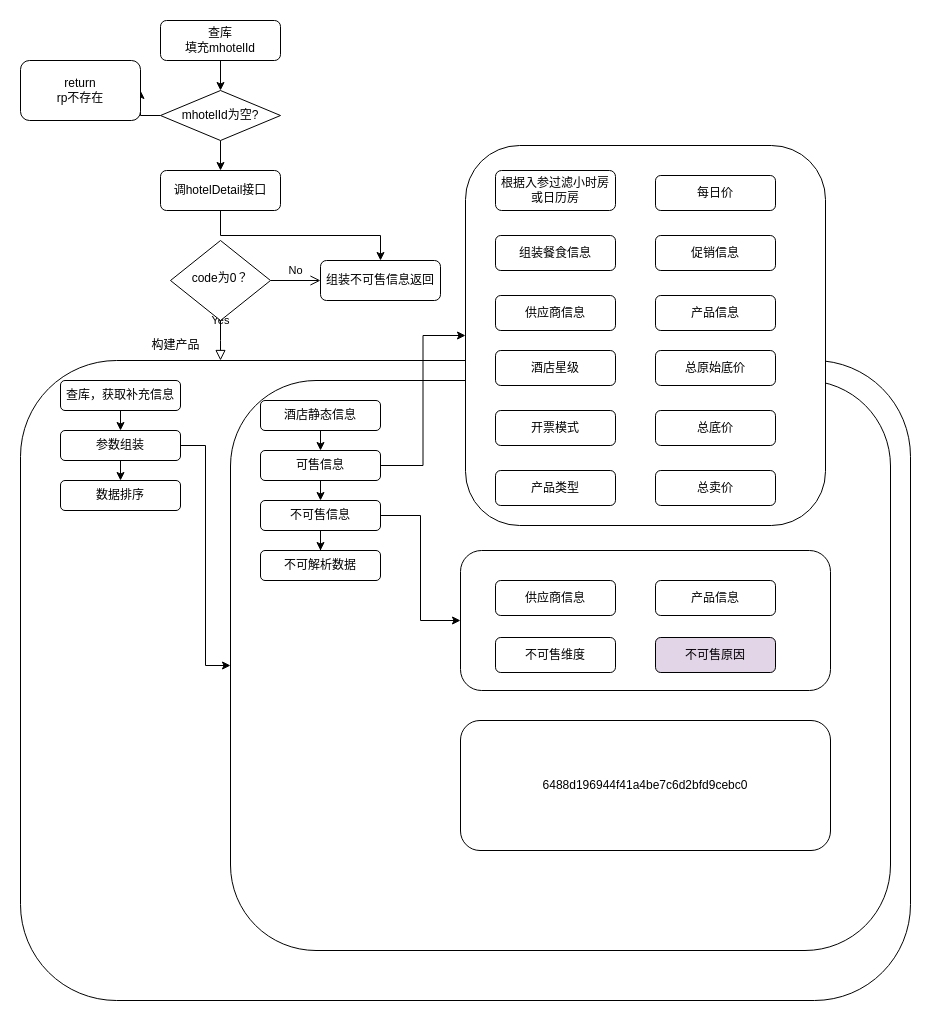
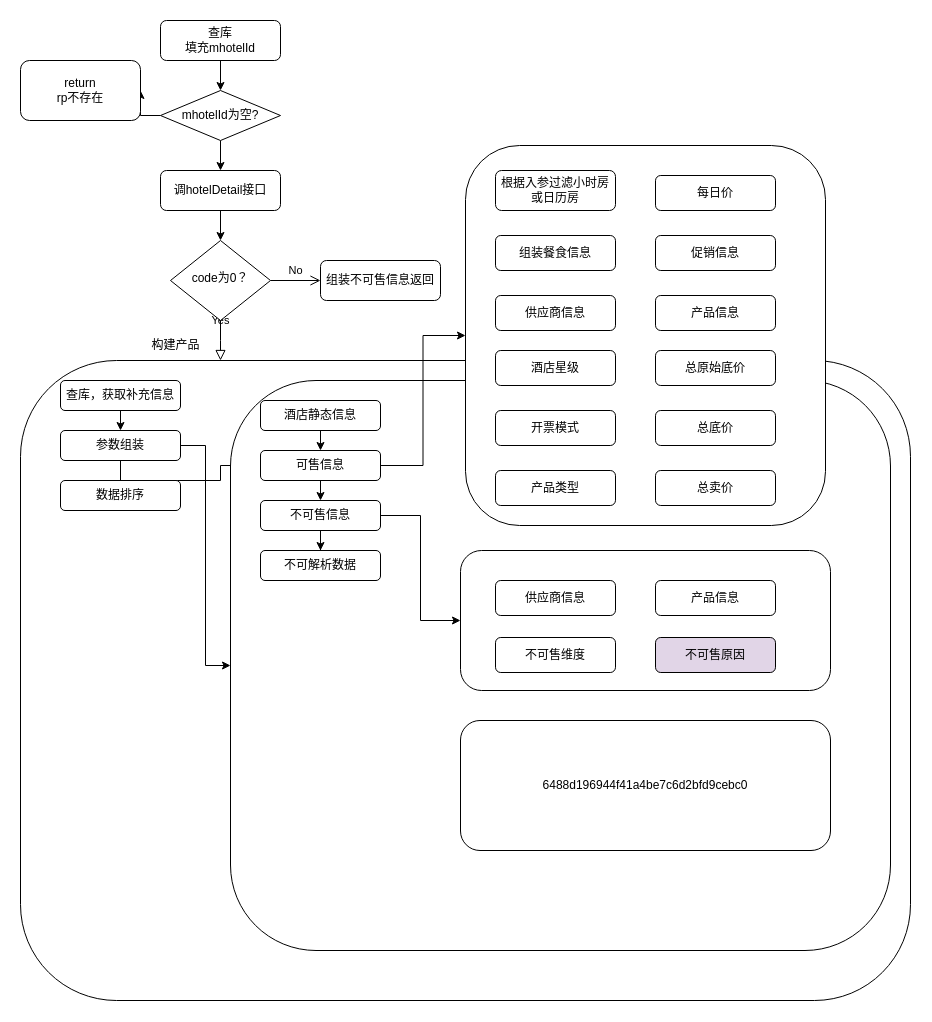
edge "调hotelDetail接口" -> "组装不可售信息返回": now "调hotelDetail接口" -> "code为0？"
edge "参数组装" -> "数据排序": now "参数组装" -> "可售信息"
